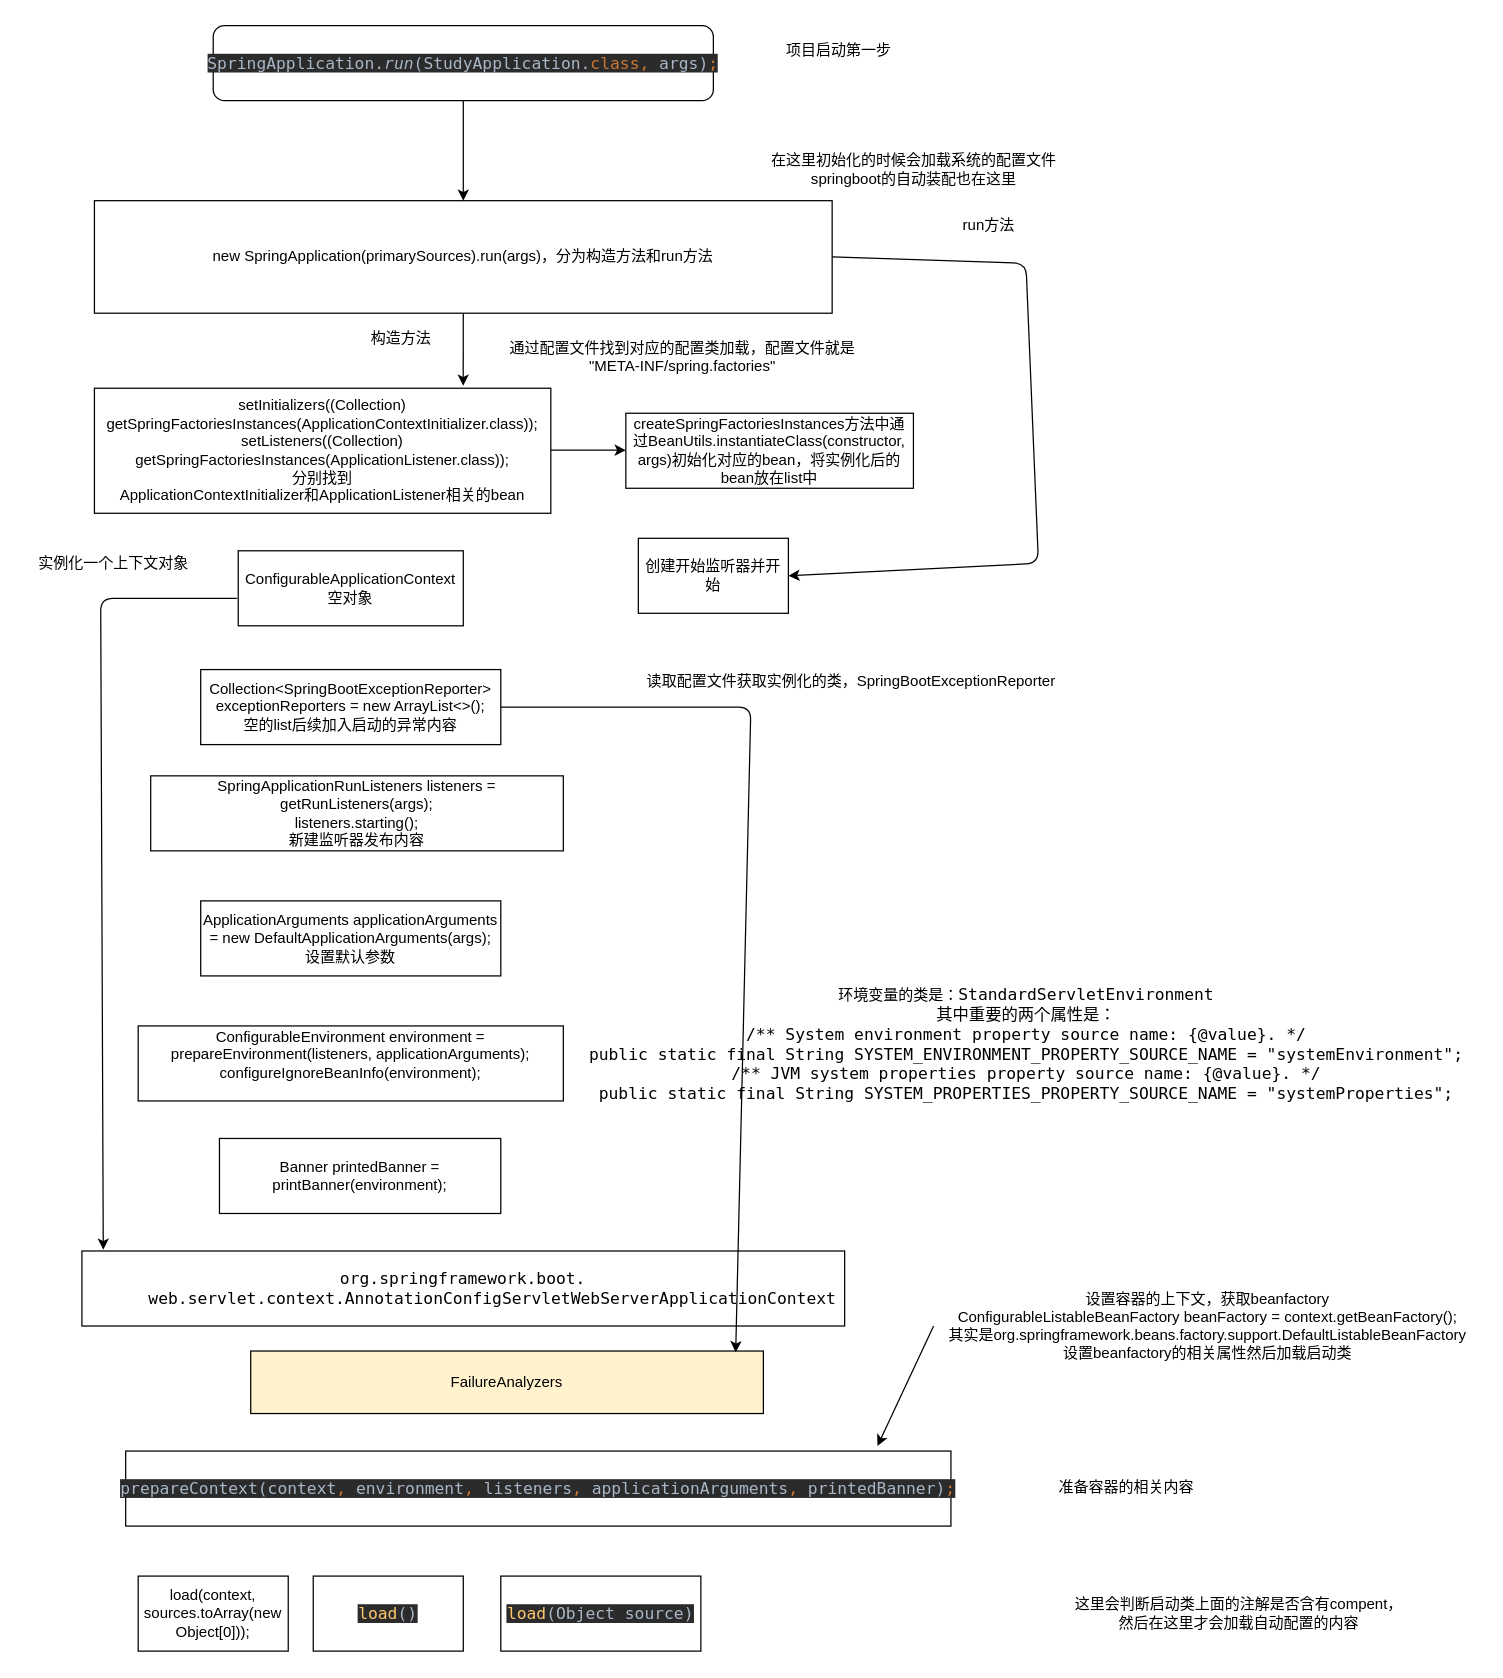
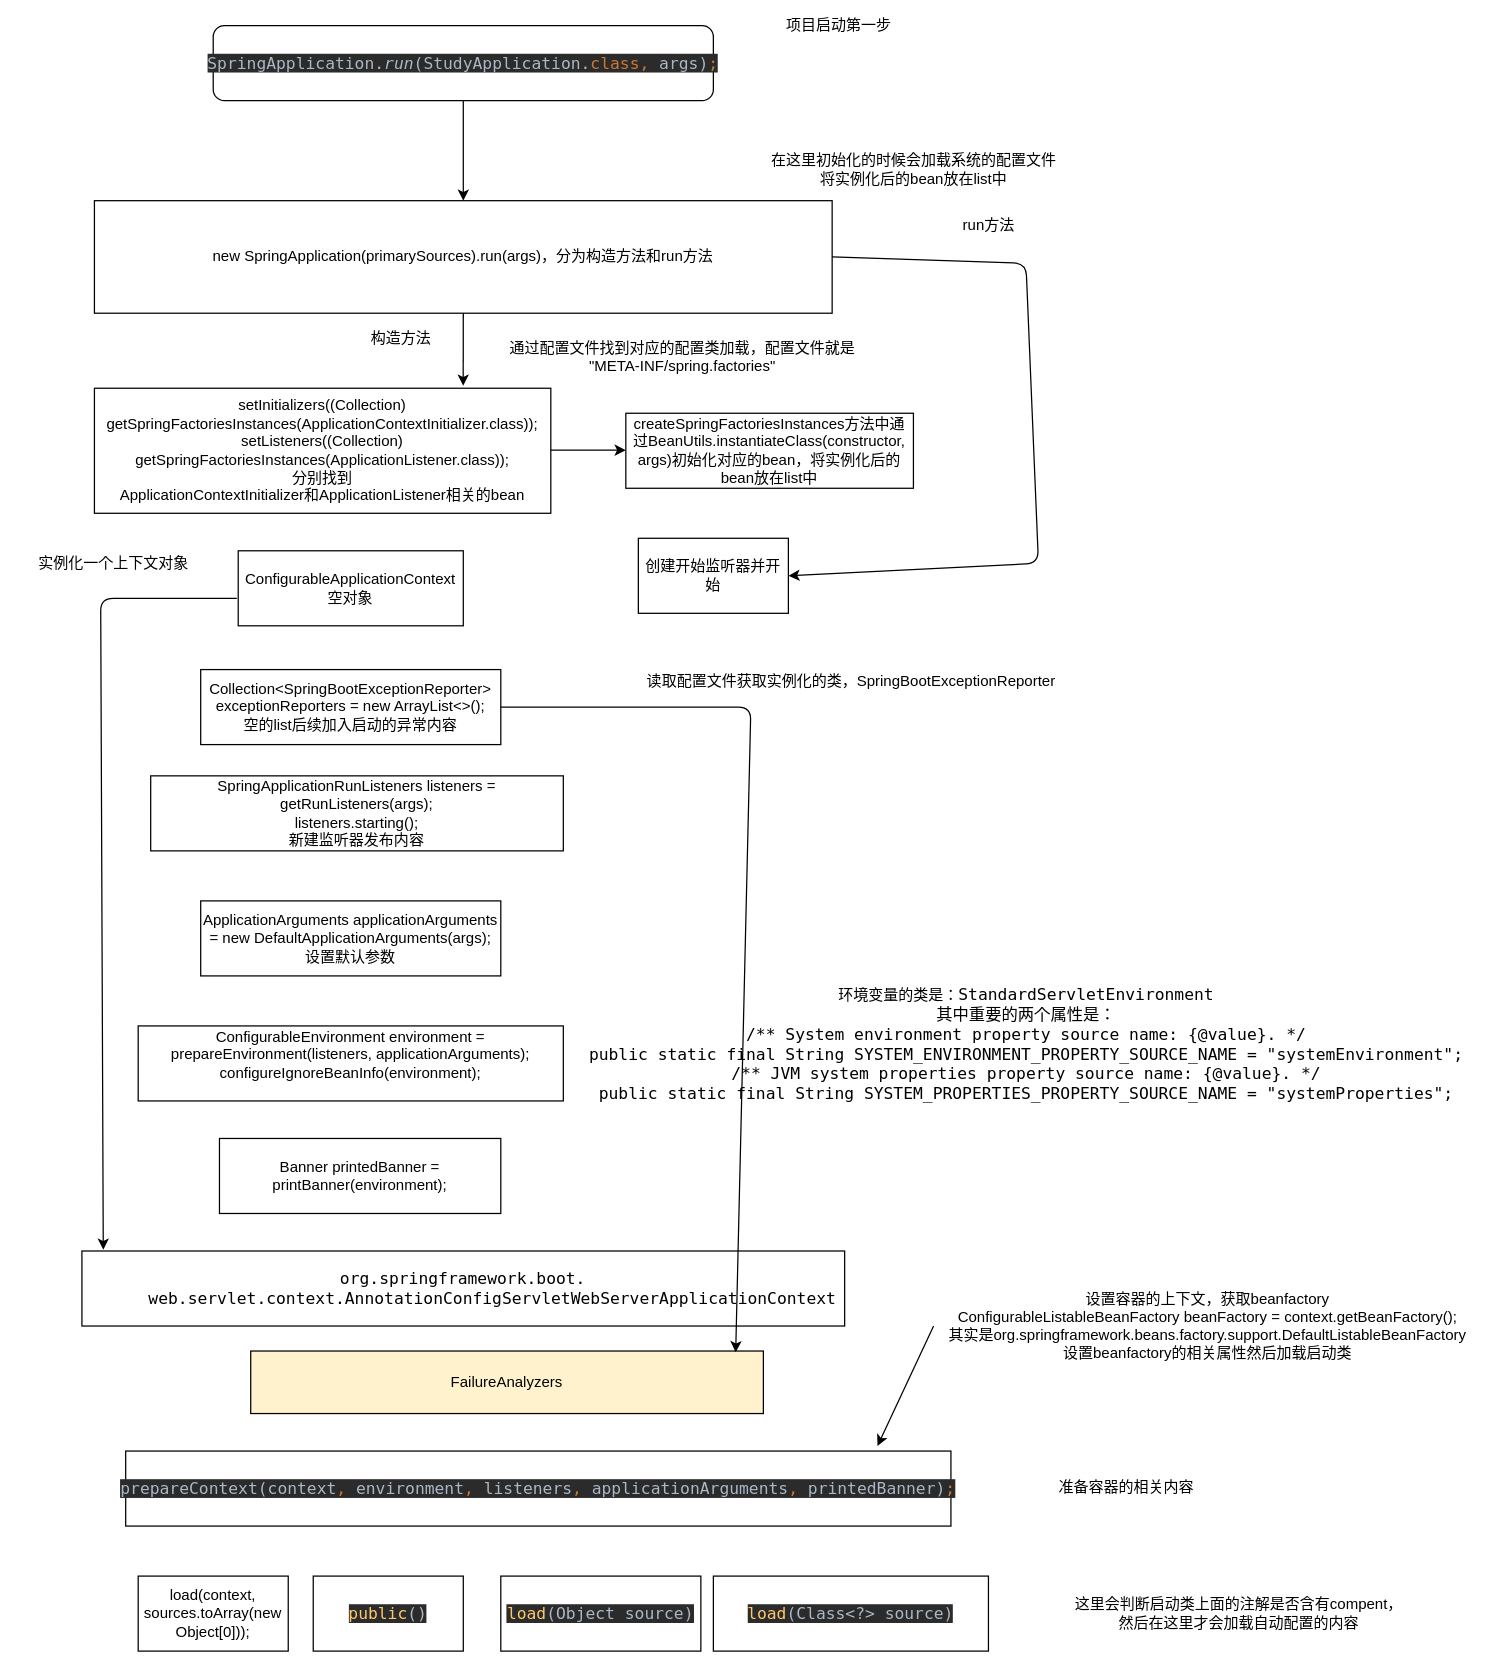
node "项目启动第一步": moved (838, 51) -> (838, 26)
node "在这里初始化的时候会加载系统的配置文件 springboot的自动装配也在这里": label "在这里初始化的时候会加载系统的配置文件 springboot的自动装配也在这里" -> "在这里初始化的时候会加载系统的配置文件 将实例化后的bean放在list中"
node "load()": label "load()" -> "public()"
node "load(Class<?> source)": added
